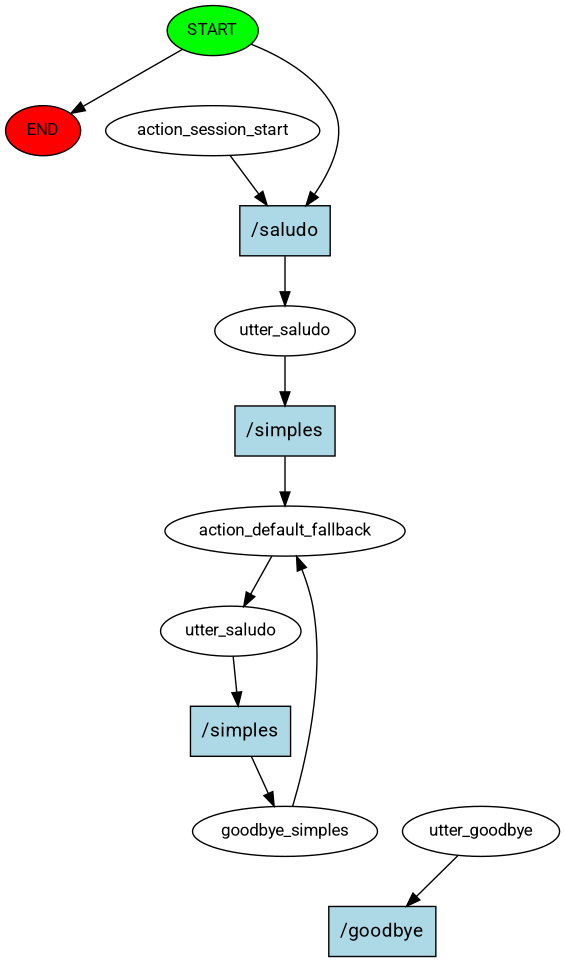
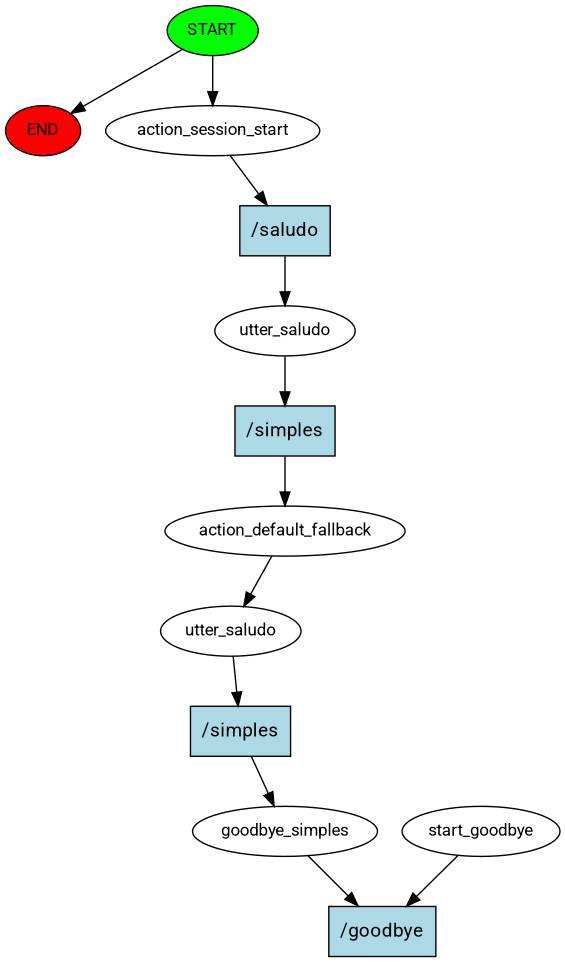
edge "START" -> "/saludo": now "START" -> "action_session_start"
edge "goodbye_simples" -> "action_default_fallback": now "goodbye_simples" -> "/goodbye"
node "utter_goodbye": label "utter_goodbye" -> "start_goodbye"
